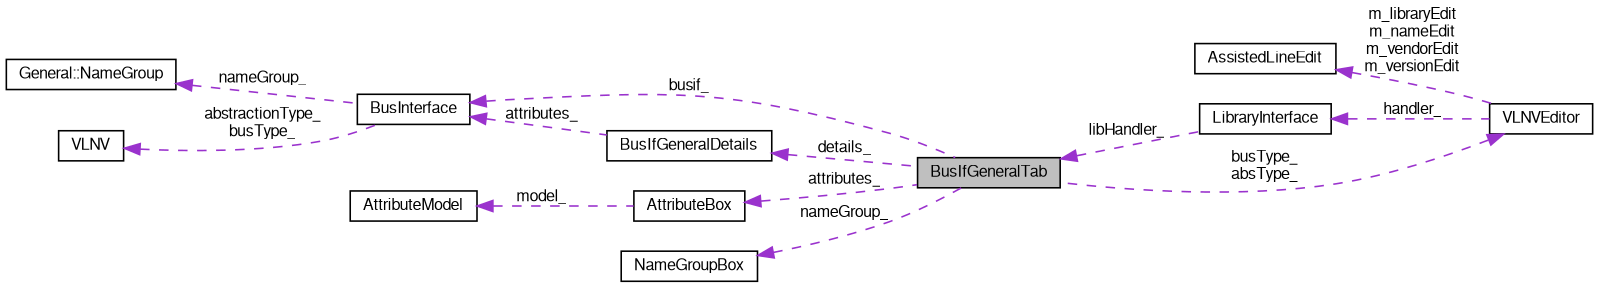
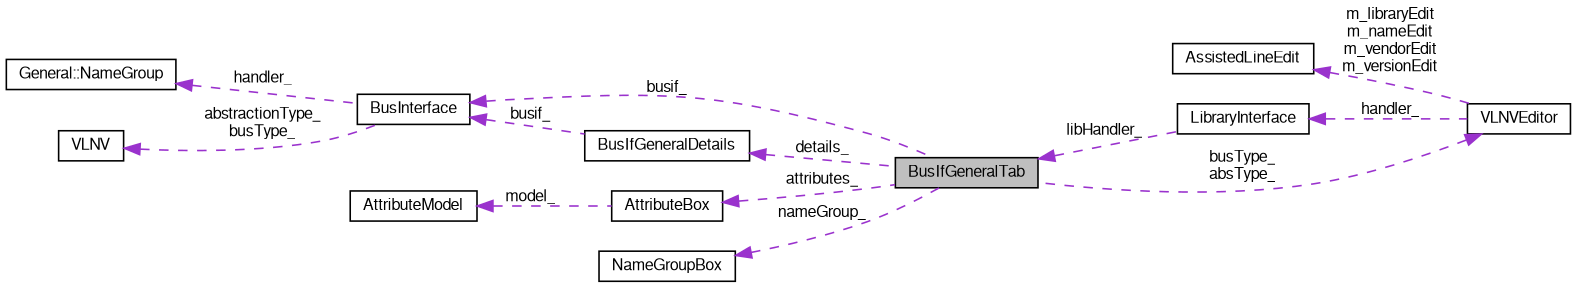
edge "BusInterface" -> "General::NameGroup": label "nameGroup_" -> "handler_"
edge "BusIfGeneralDetails" -> "BusInterface": label "attributes_" -> "busif_"
